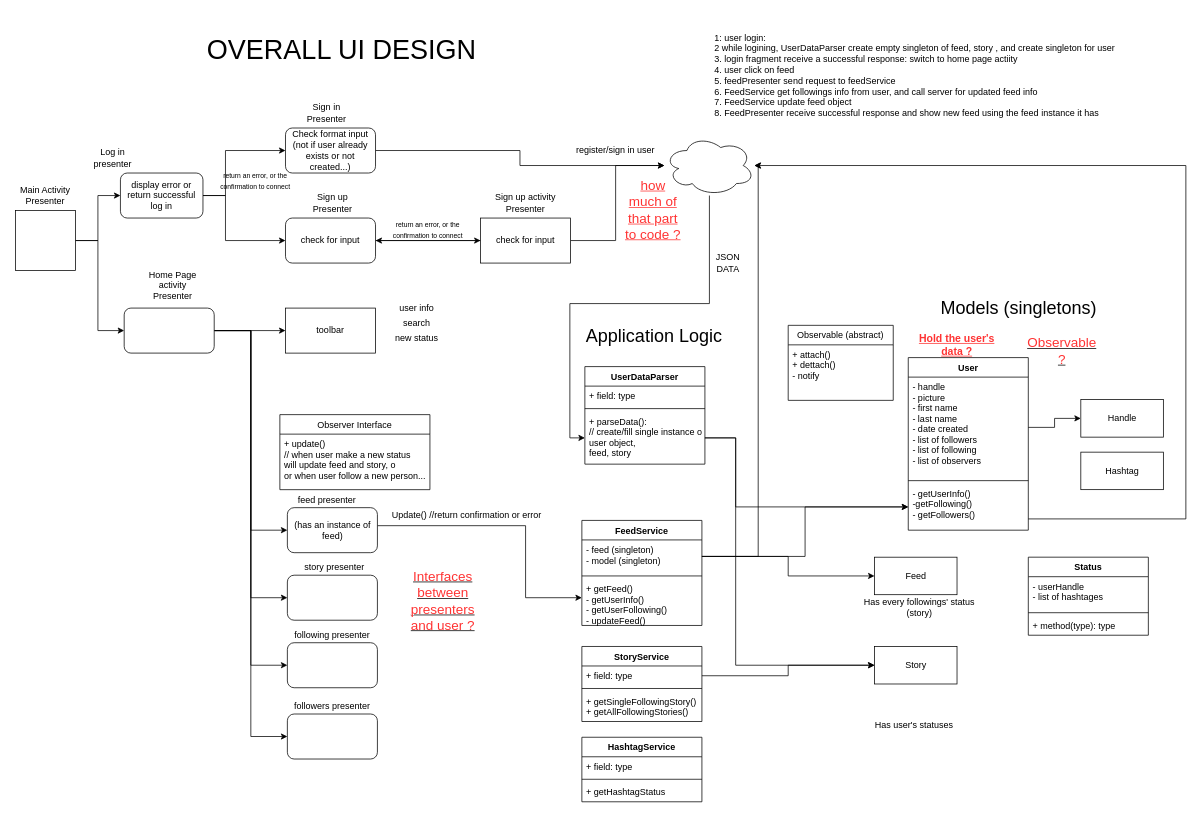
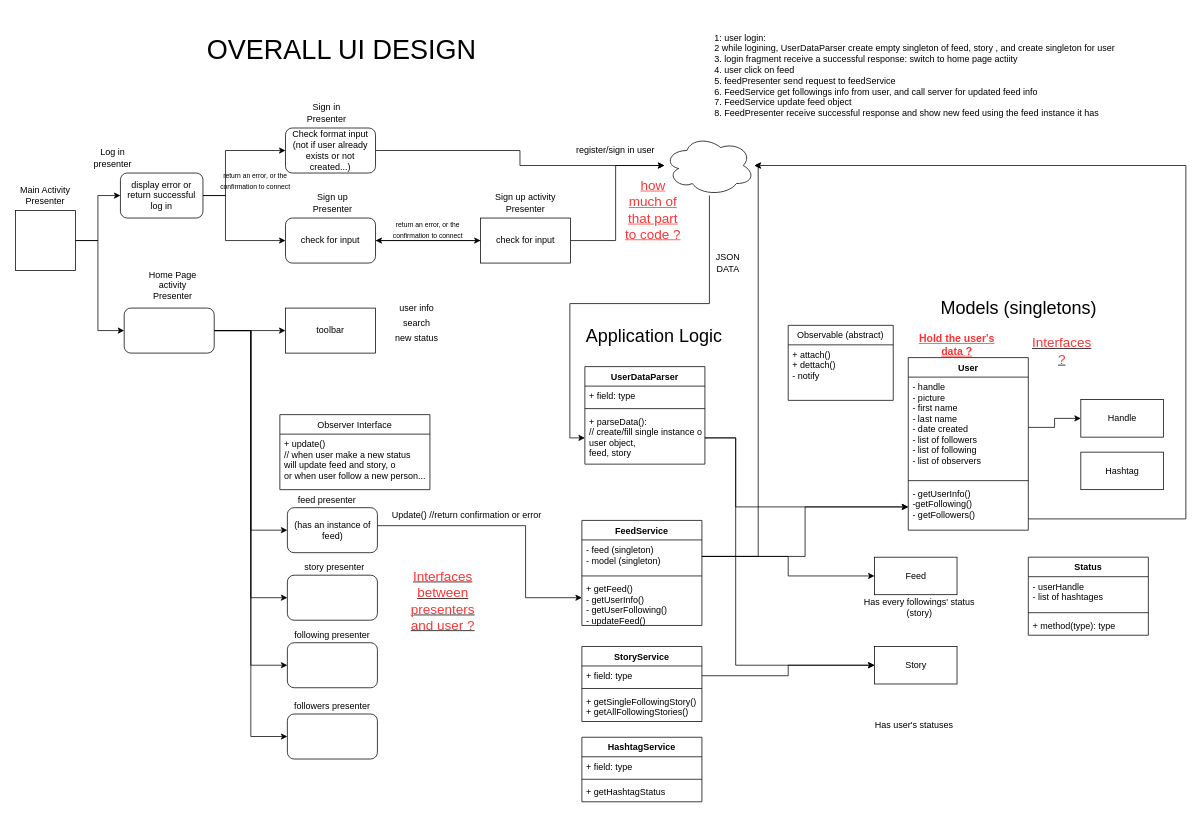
node "Observable ?": label "Observable ?" -> "Interfaces ?"
